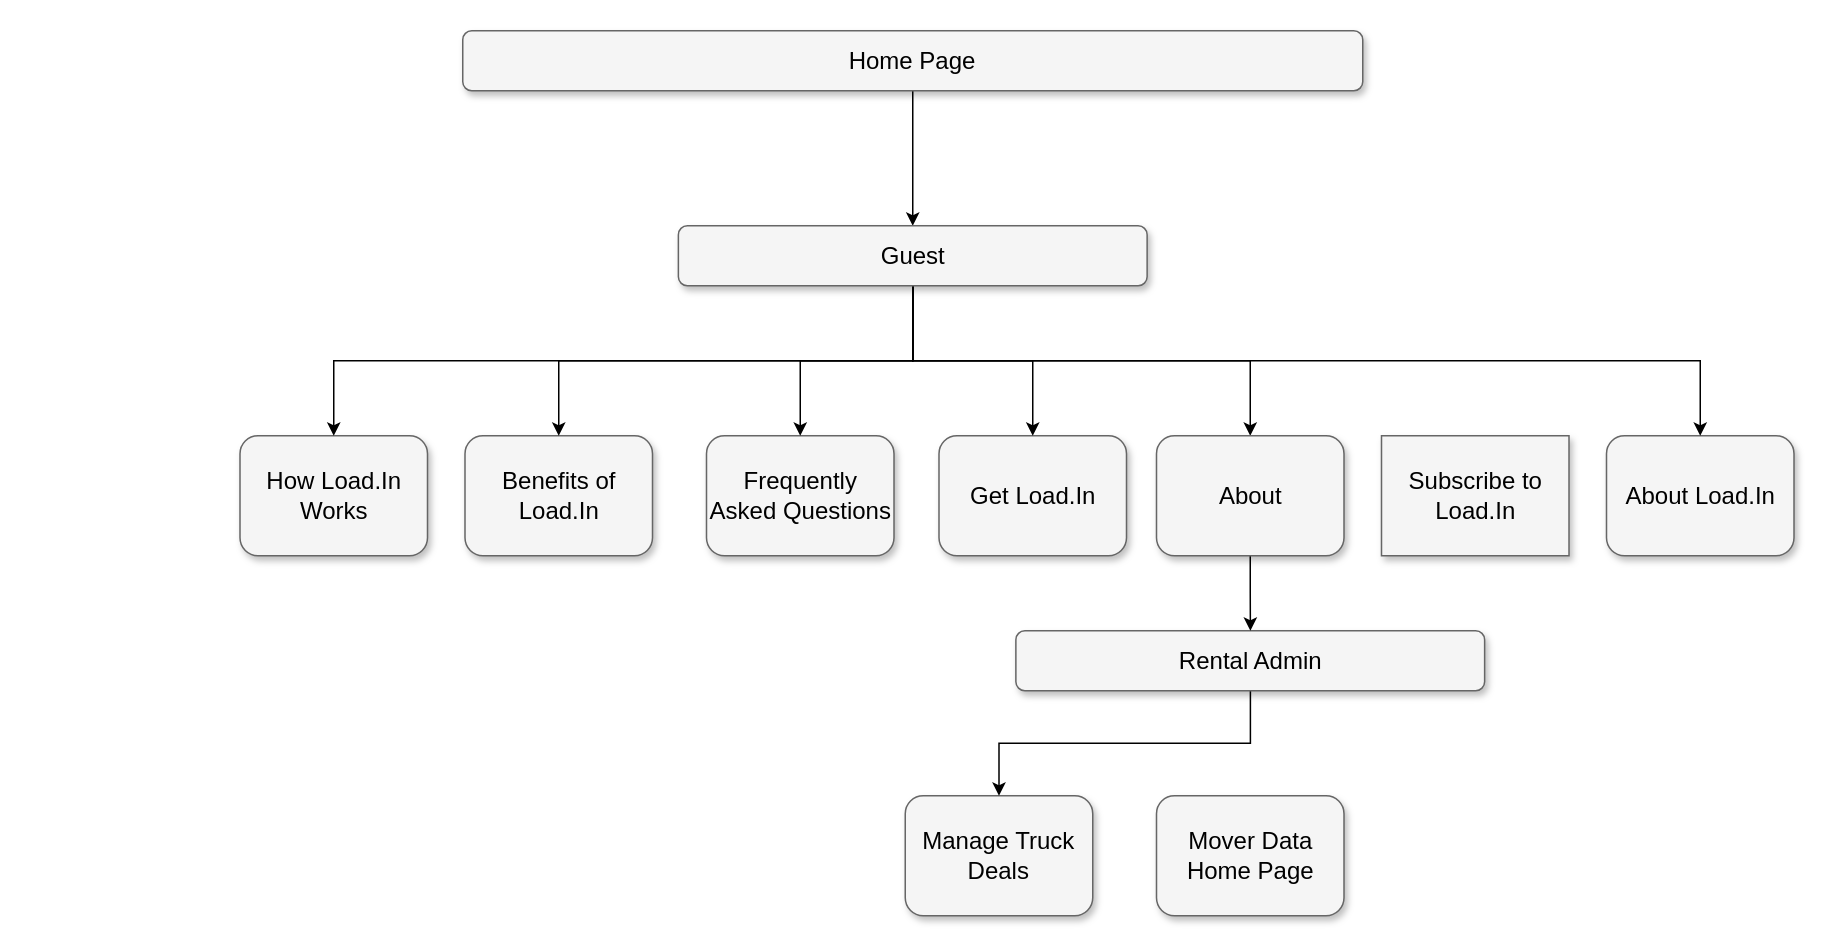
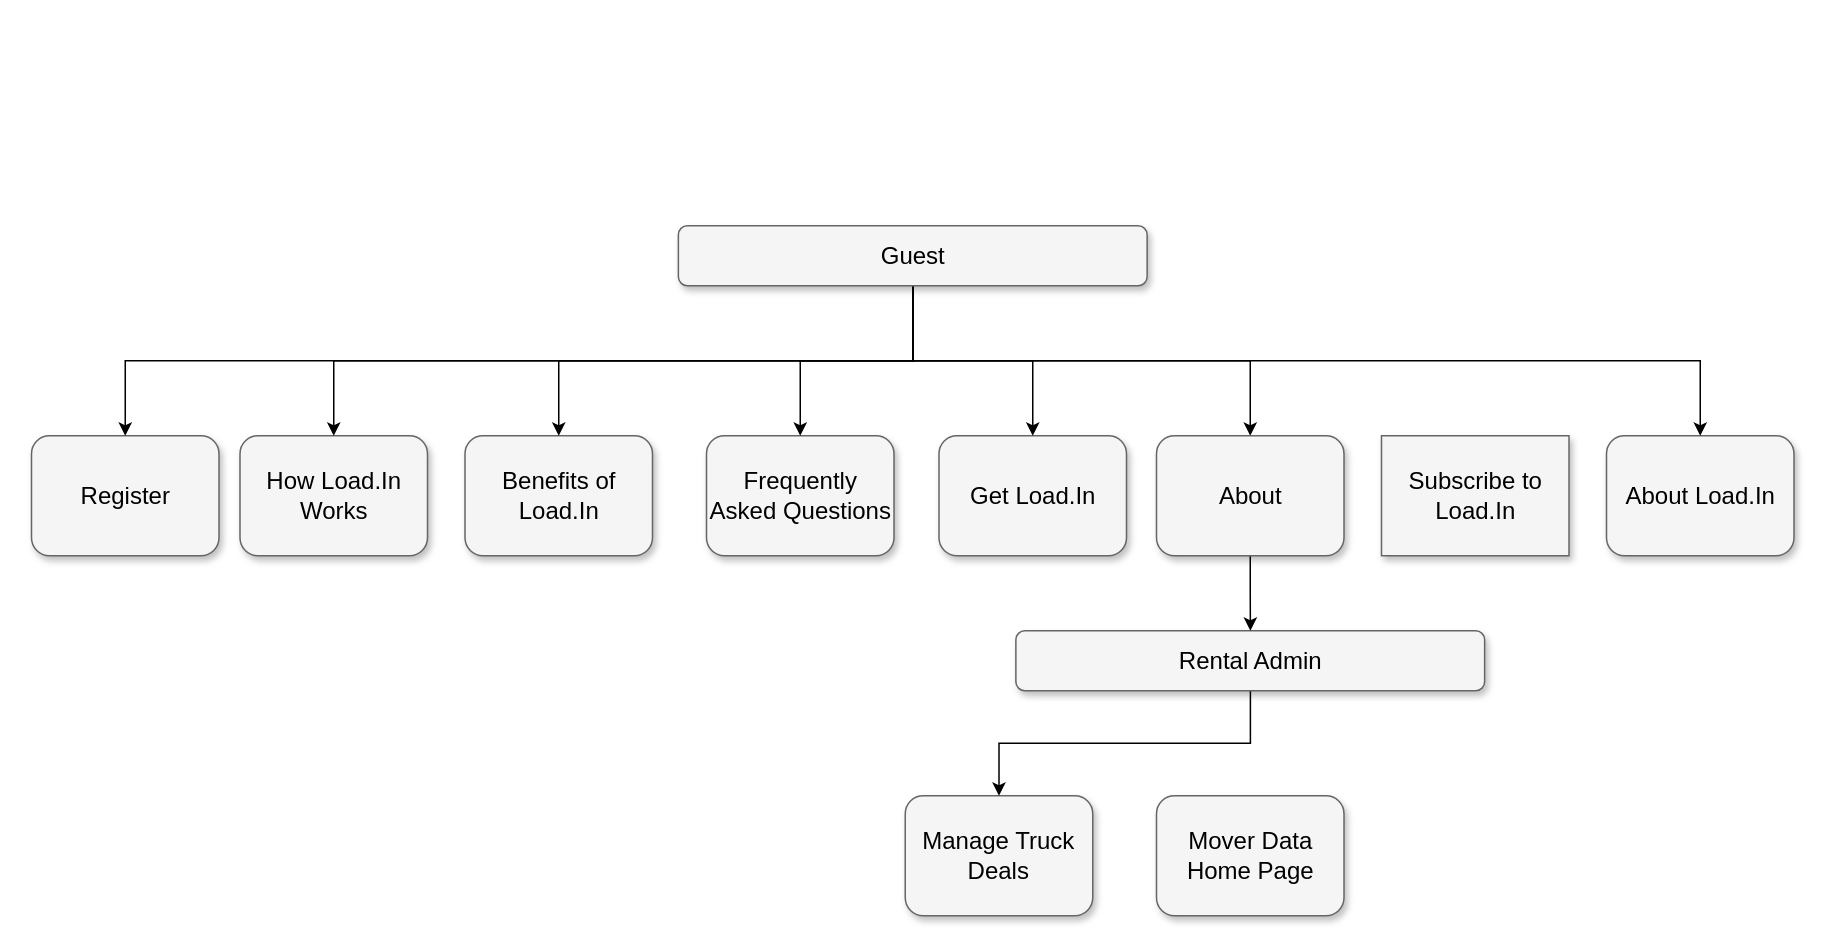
node "Home Page": removed
edge "Home Page" -> "Guest": removed
edge "Guest" -> "Register": added
node "Register": added
